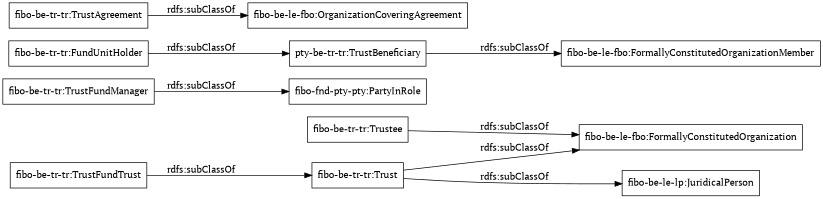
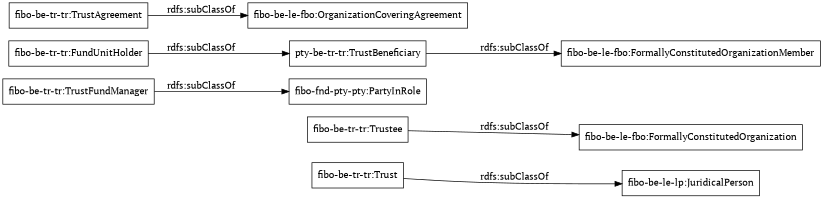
edge "fibo-be-tr-tr:Trust" -> "fibo-be-le-fbo:FormallyConstitutedOrganization": removed, label "rdfs:subClassOf"
node "fibo-be-tr-tr:TrustFundTrust": removed
